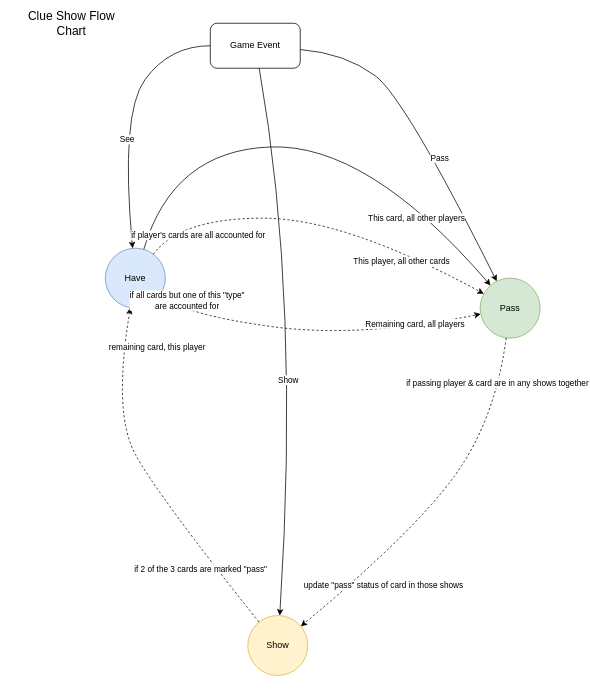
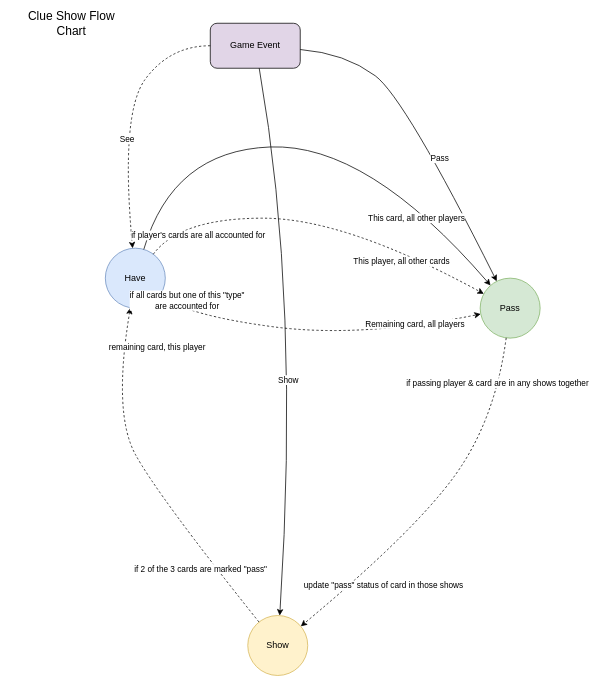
node "Game Event": fillcolor #ffffff -> #e1d5e7
edge "Game Event" -> "Have": style solid -> dashed
